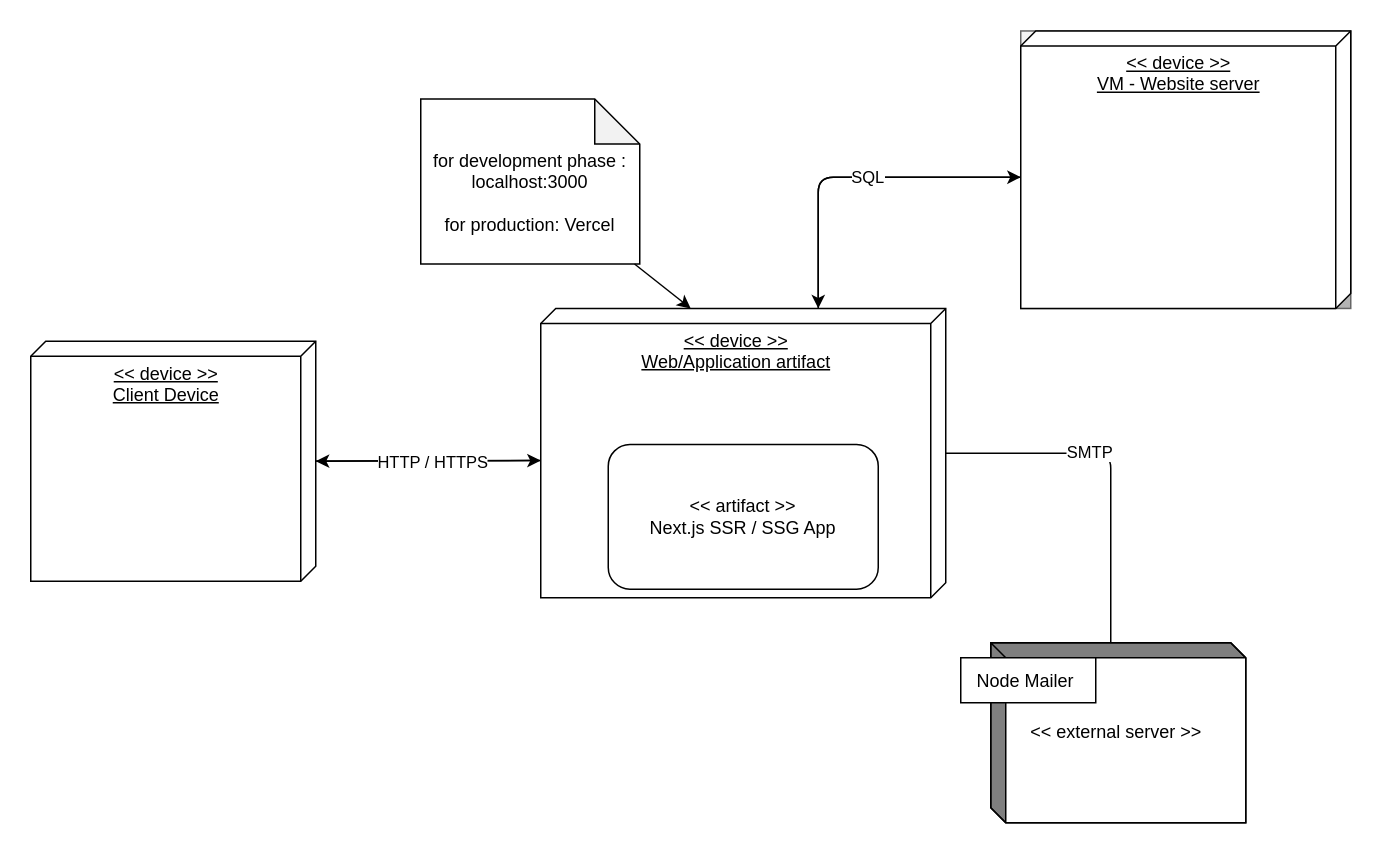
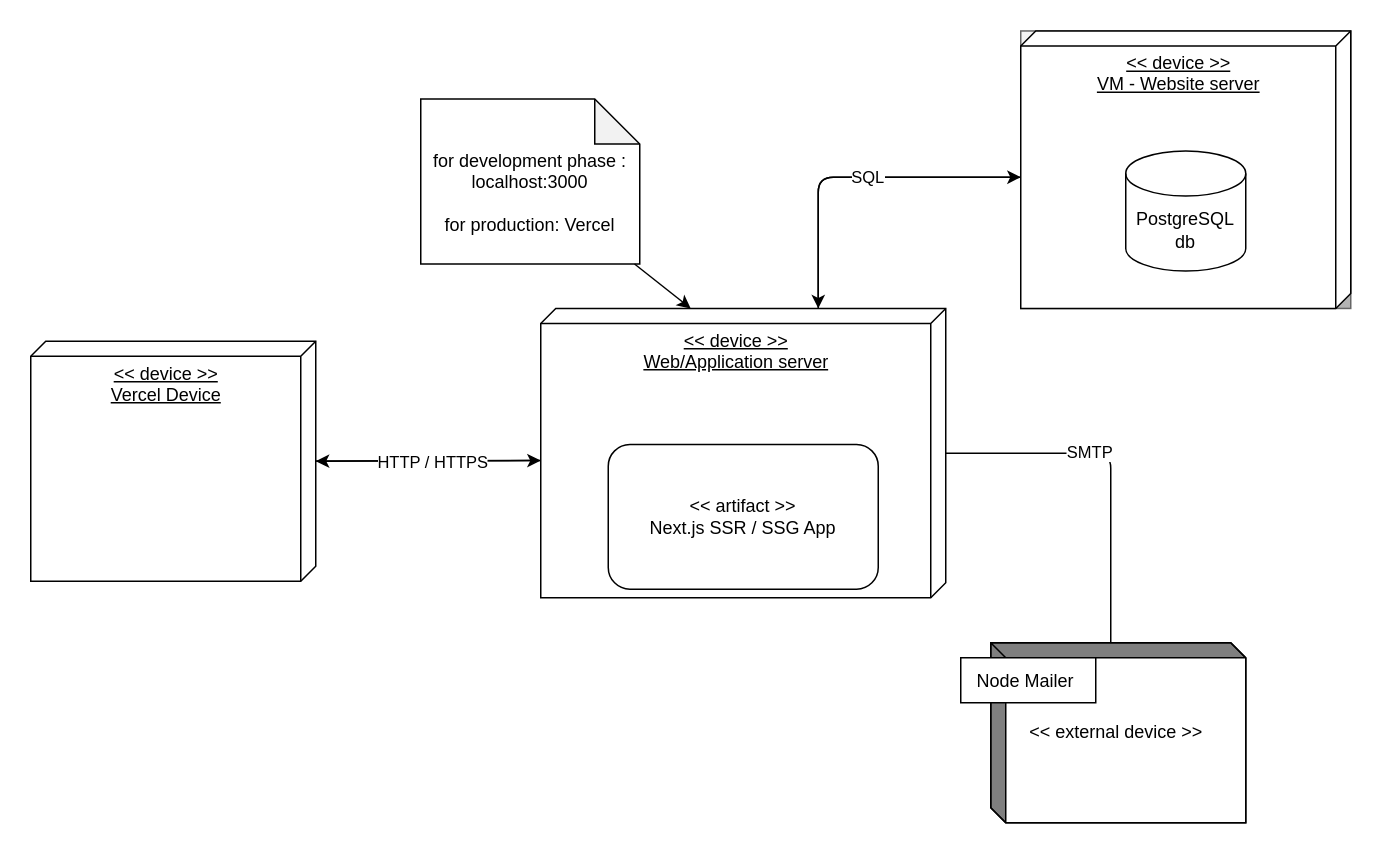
node "PostgreSQL db": added
node "<< device >> Web/Application artifact": label "<< device >> Web/Application artifact" -> "<< device >> Web/Application server"
node "<< device >> Client Device": label "<< device >> Client Device" -> "<< device >> Vercel Device"
node "<< external server >>": label "<< external server >>" -> "<< external device >>"
